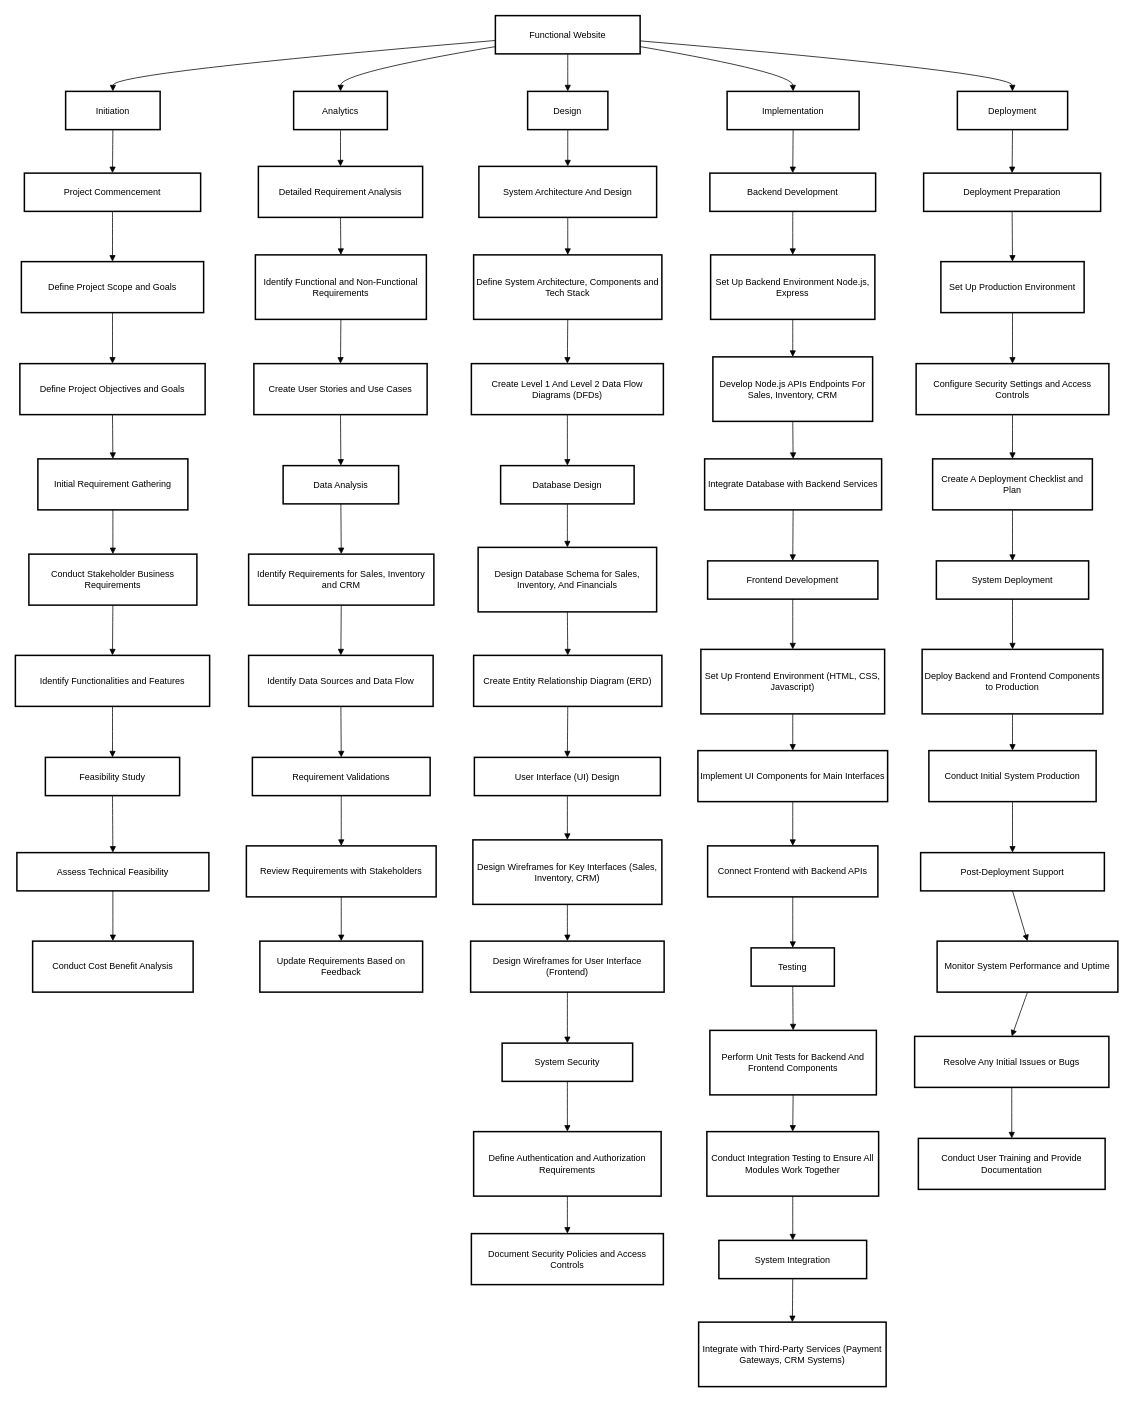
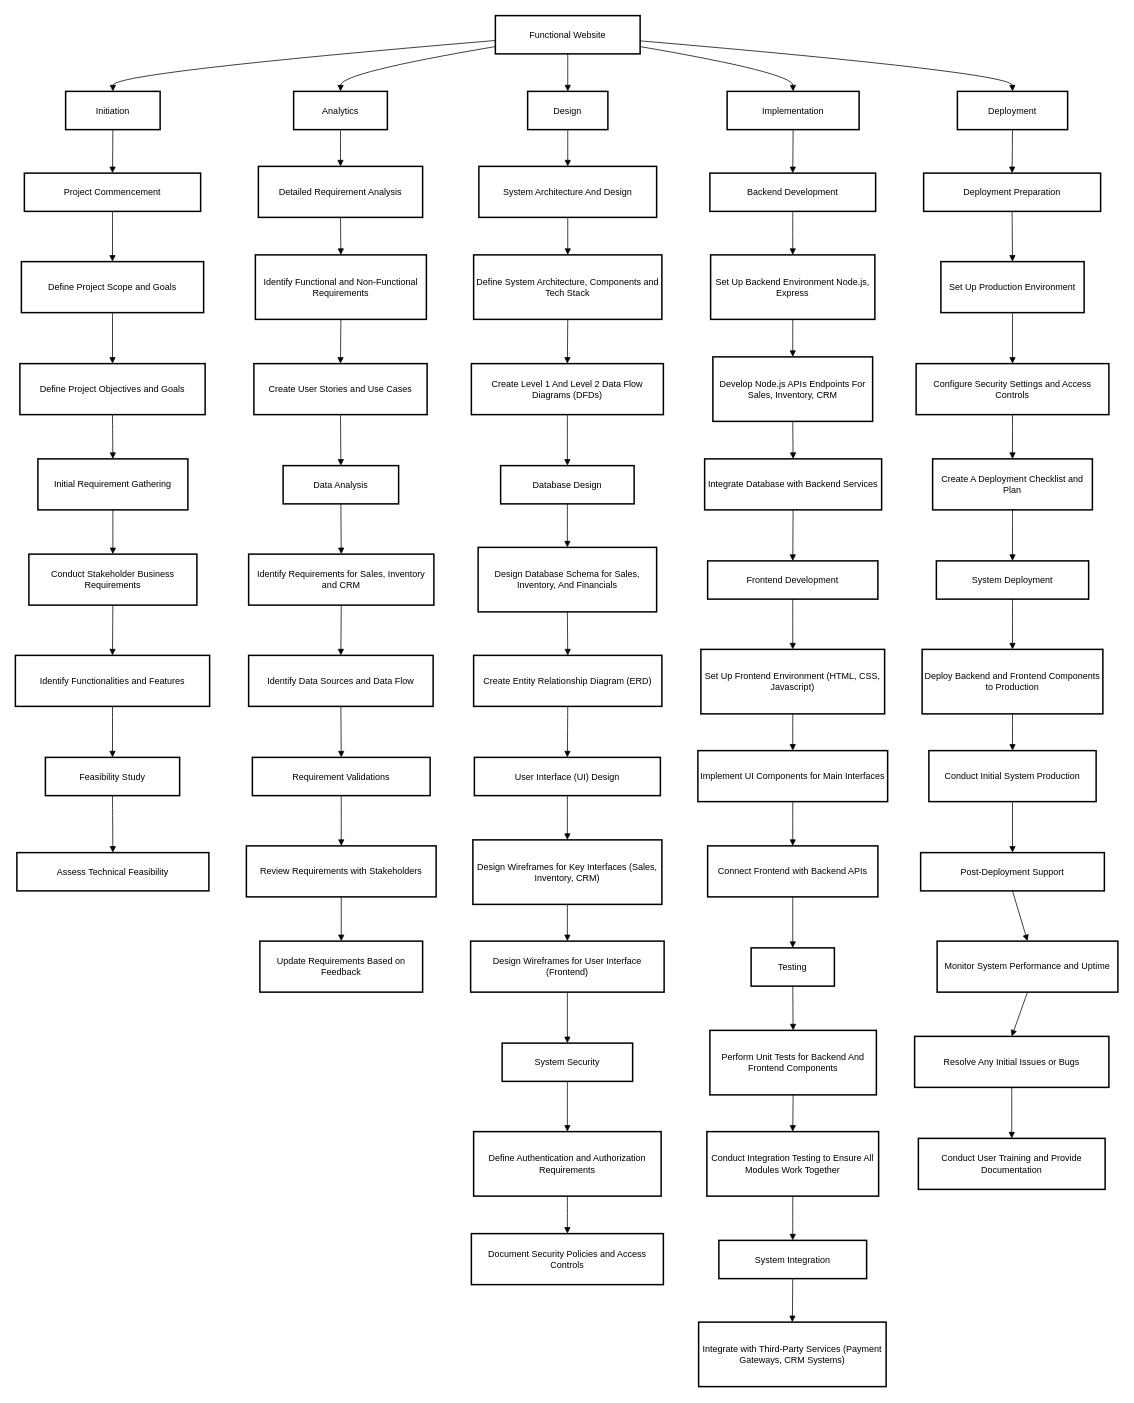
edge "Assess Technical Feasibility" -> "Conduct Cost Benefit Analysis": removed
node "Conduct Cost Benefit Analysis": removed
